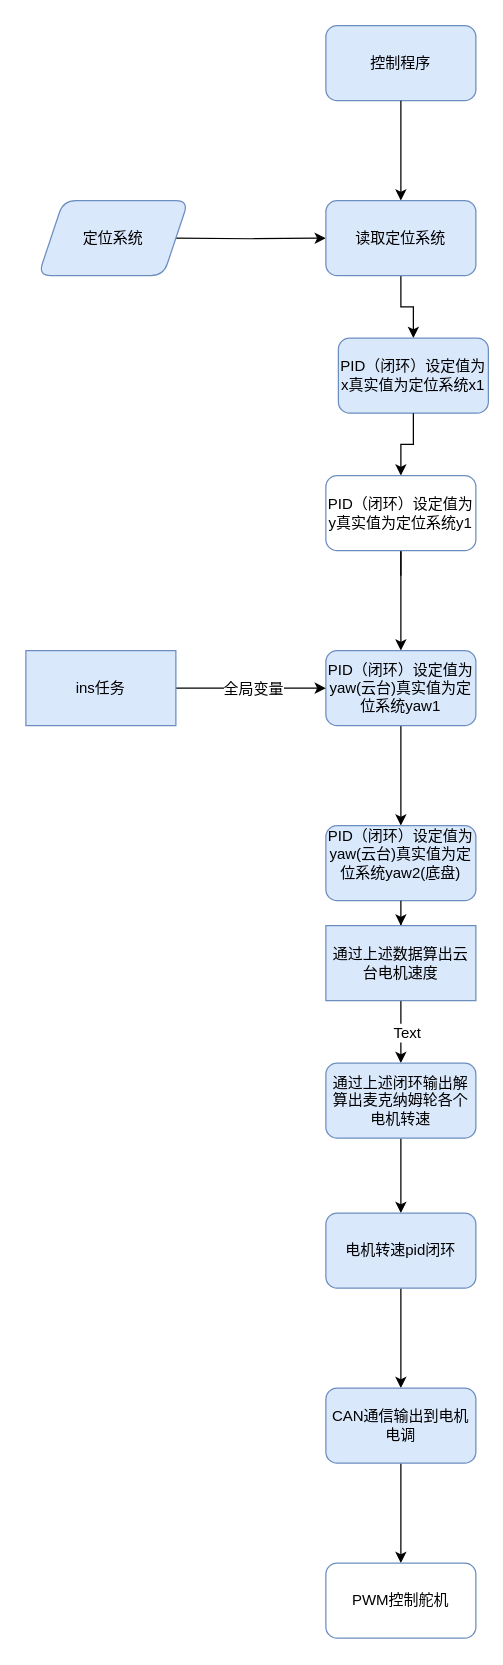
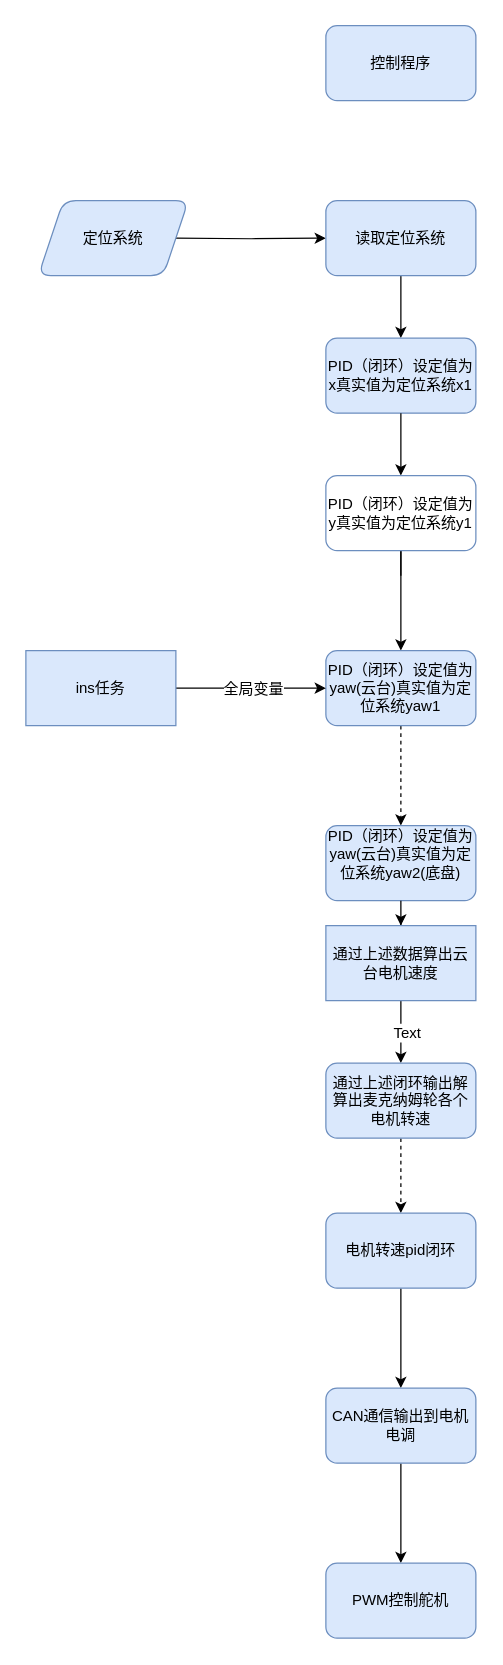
edge "控制程序" -> "读取定位系统": removed
node "PID（闭环）设定值为x真实值为定位系统x1": moved (413, 376) -> (401, 376)
edge "PID（闭环）设定值为yaw(云台)真实值为定位系统yaw1" -> "PID（闭环）设定值为yaw(云台)真实值为定位系统yaw2(底盘)": style solid -> dashed
edge "通过上述闭环输出解算出麦克纳姆轮各个电机转速" -> "电机转速pid闭环": style solid -> dashed
node "PWM控制舵机": fillcolor #ffffff -> #dae8fc
